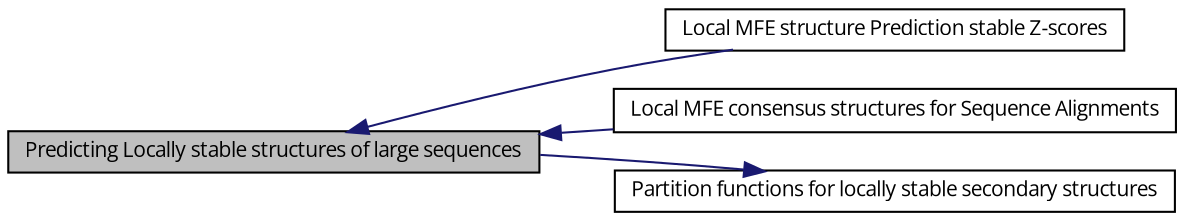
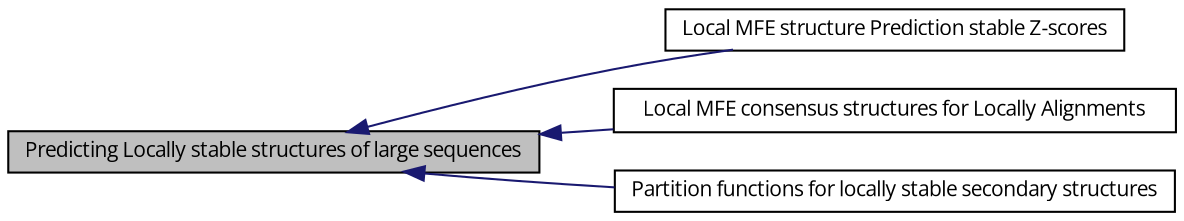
node "Local MFE consensus structures for Sequence Alignments": label "Local MFE consensus structures for Sequence Alignments" -> "Local MFE consensus structures for Locally Alignments"
edge "Predicting Locally stable structures of large sequences" -> "Partition functions for locally stable secondary structures": reversed
